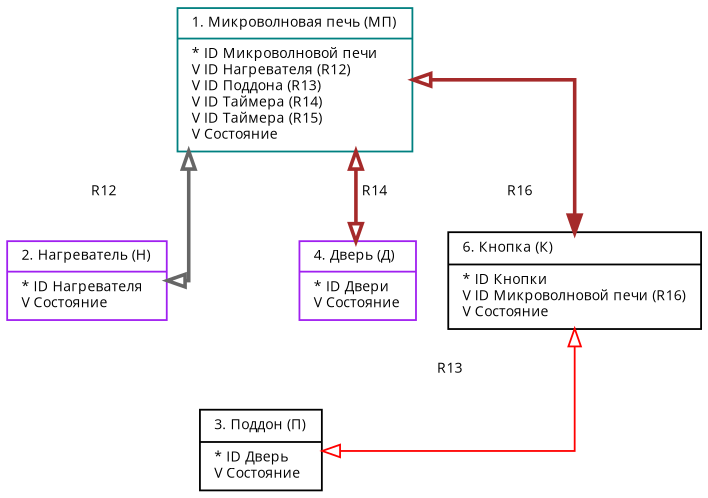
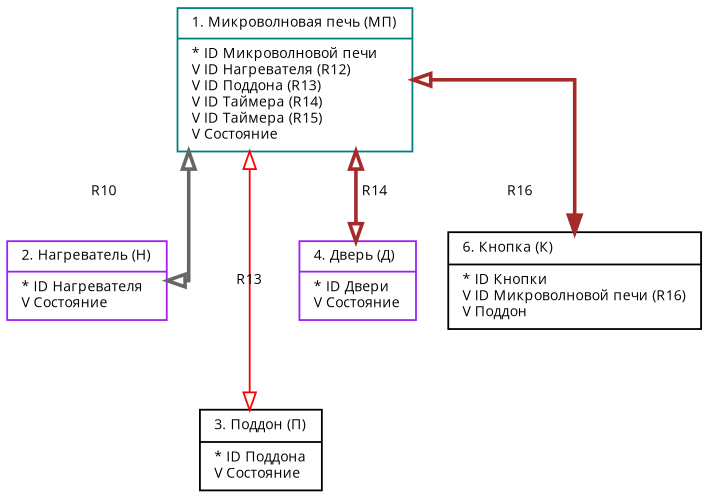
edge "1. Микроволновая печь (МП)" -- "2. Нагреватель (Н)": label " R12 " -> " R10 "
node "6. Кнопка (К)": text "V Состояние" -> "V Поддон"
edge "6. Кнопка (К)" -- "3. Поддон (П)": now "1. Микроволновая печь (МП)" -- "3. Поддон (П)"
node "3. Поддон (П)": text "* ID Дверь" -> "* ID Поддона"
